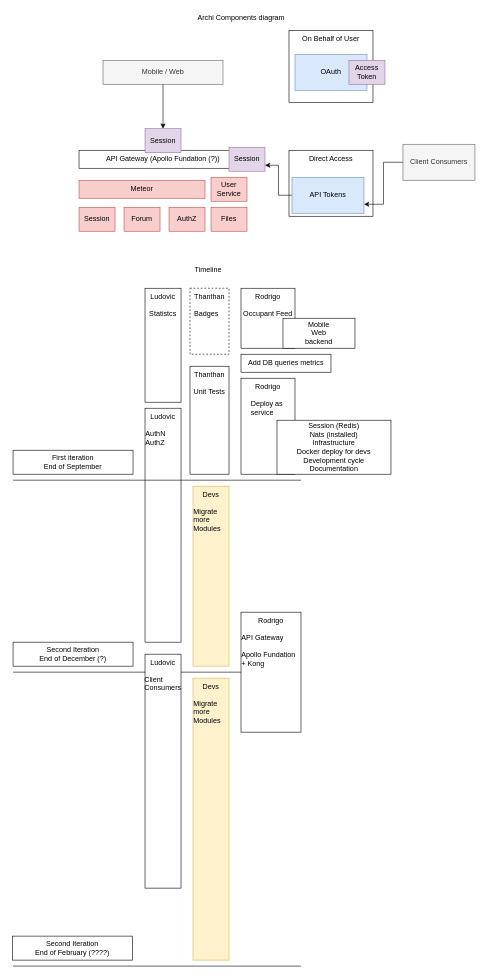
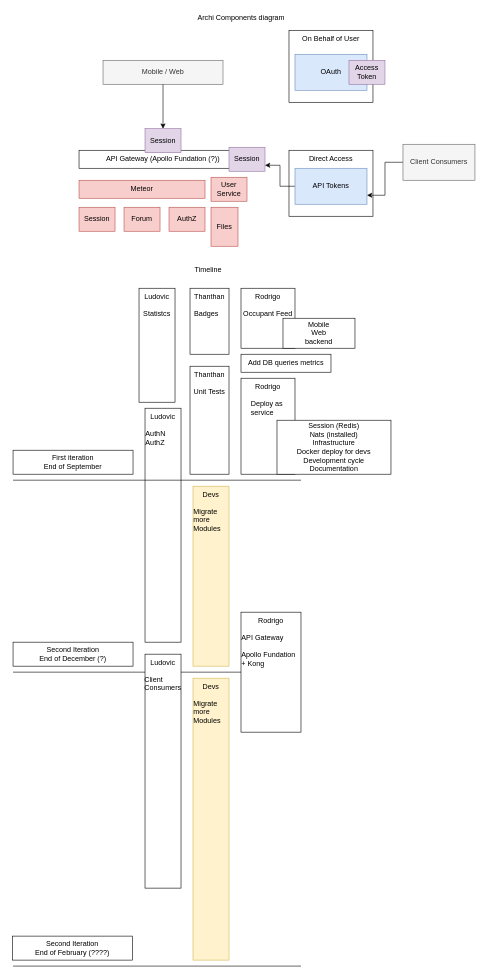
node "API Tokens": moved (328, 195) -> (331, 186)
node "Files": size 36x24 -> 27x39
node "Thanthan Badges": style dashed -> solid
node "Ludovic Statistcs": moved (163, 345) -> (157, 345)
